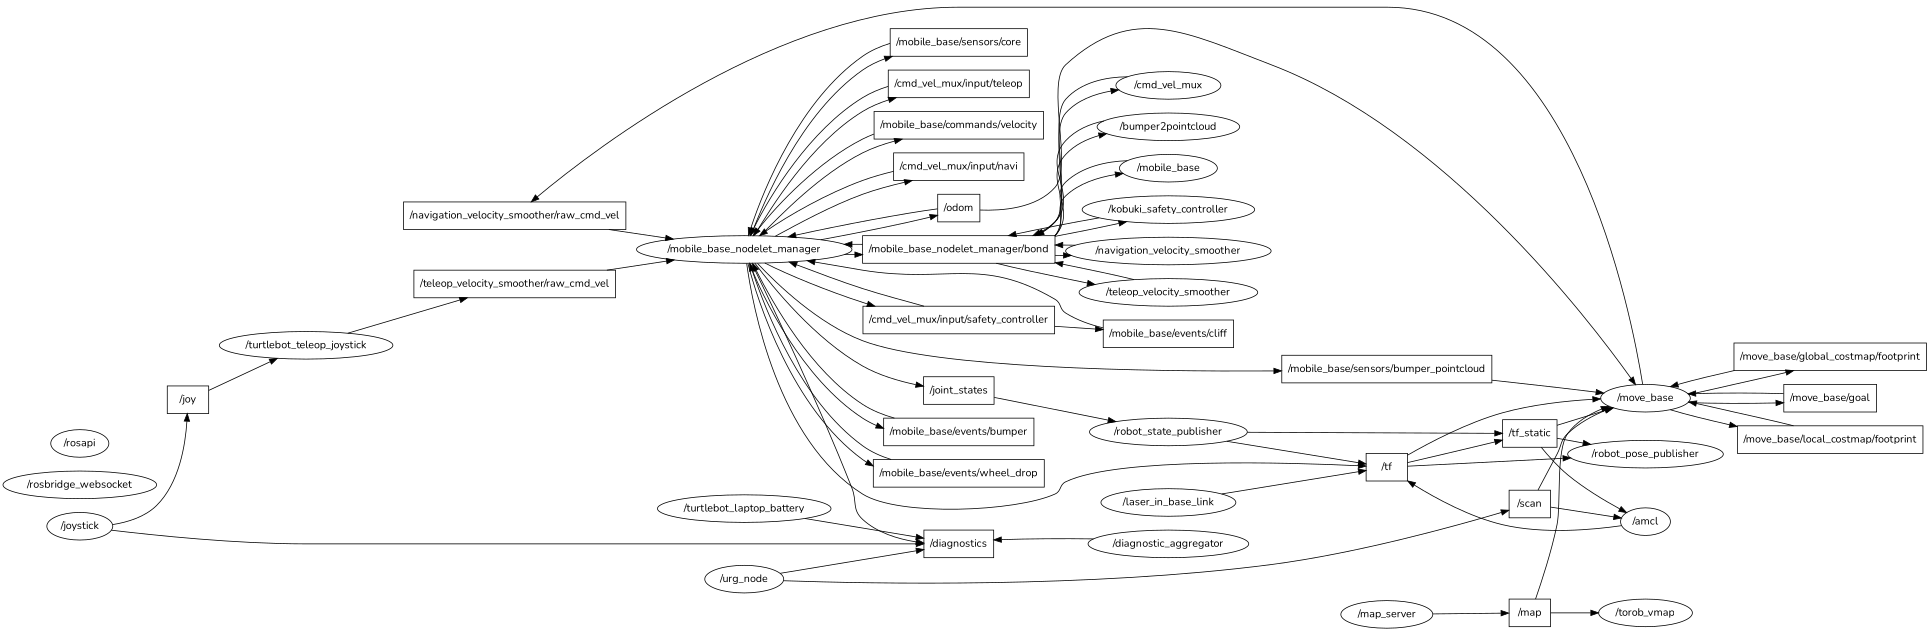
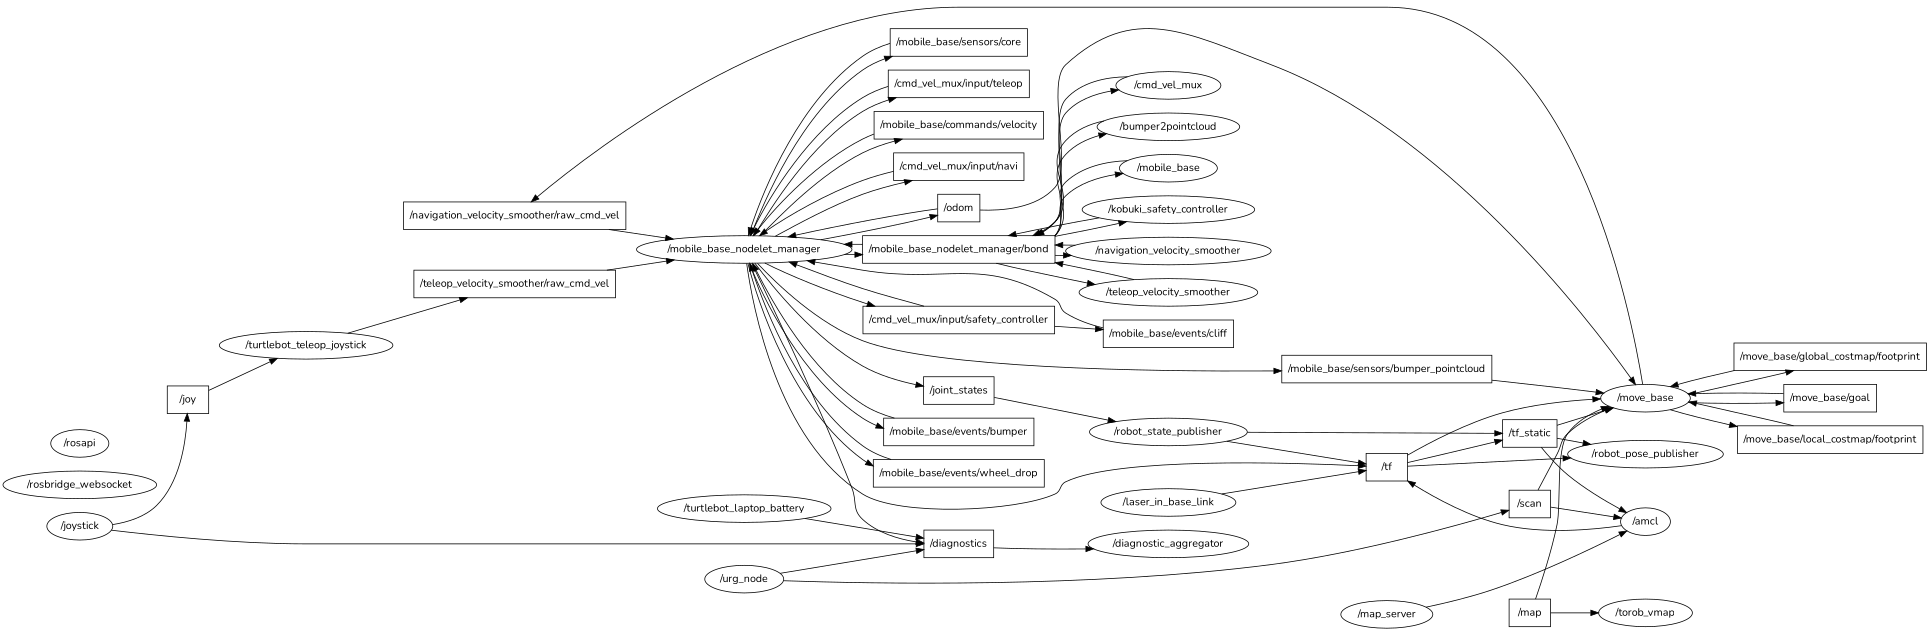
edge "/diagnostic_aggregator" -> "/diagnostics": reversed
edge "/map_server" -> "/map": now "/map_server" -> "/amcl"
